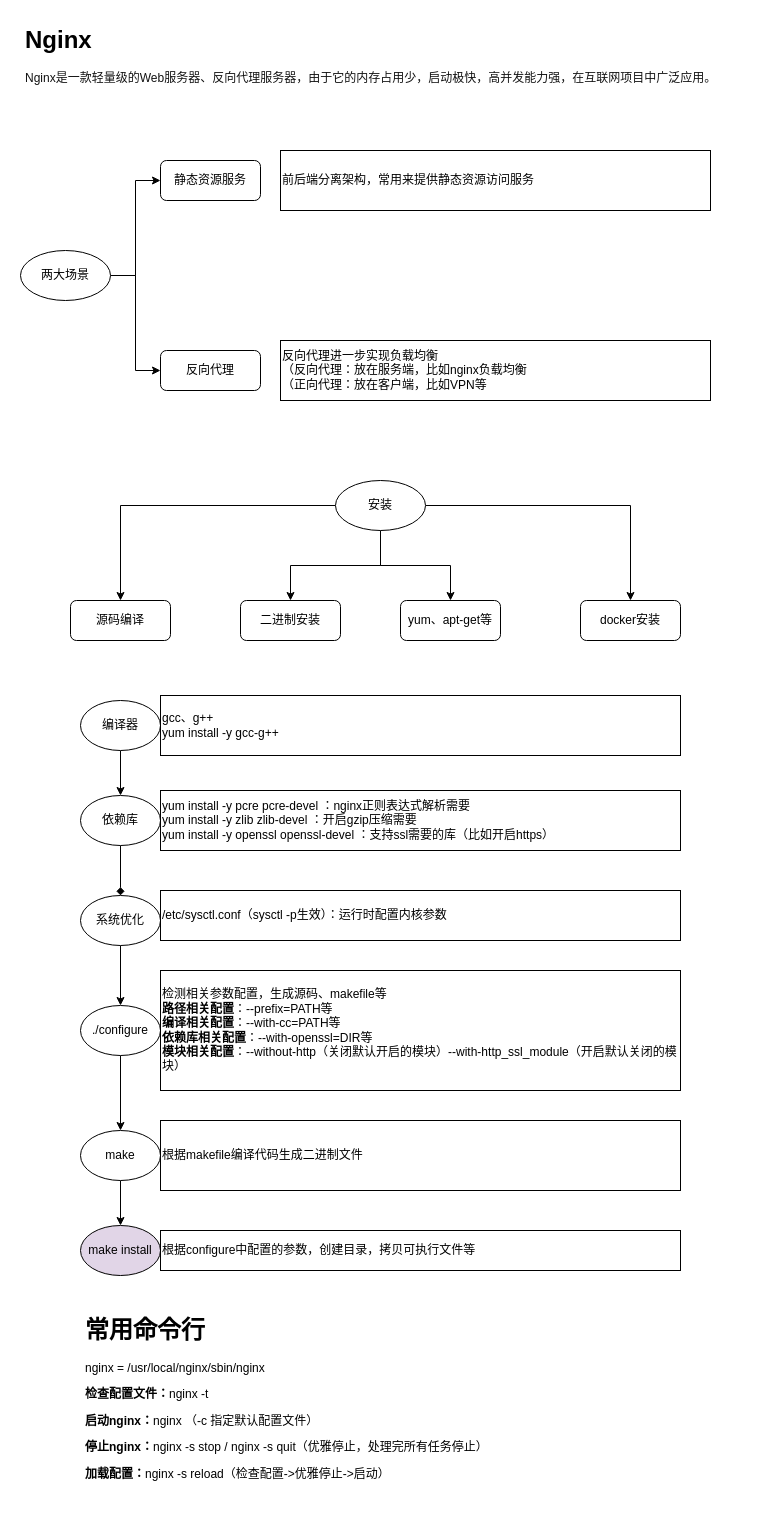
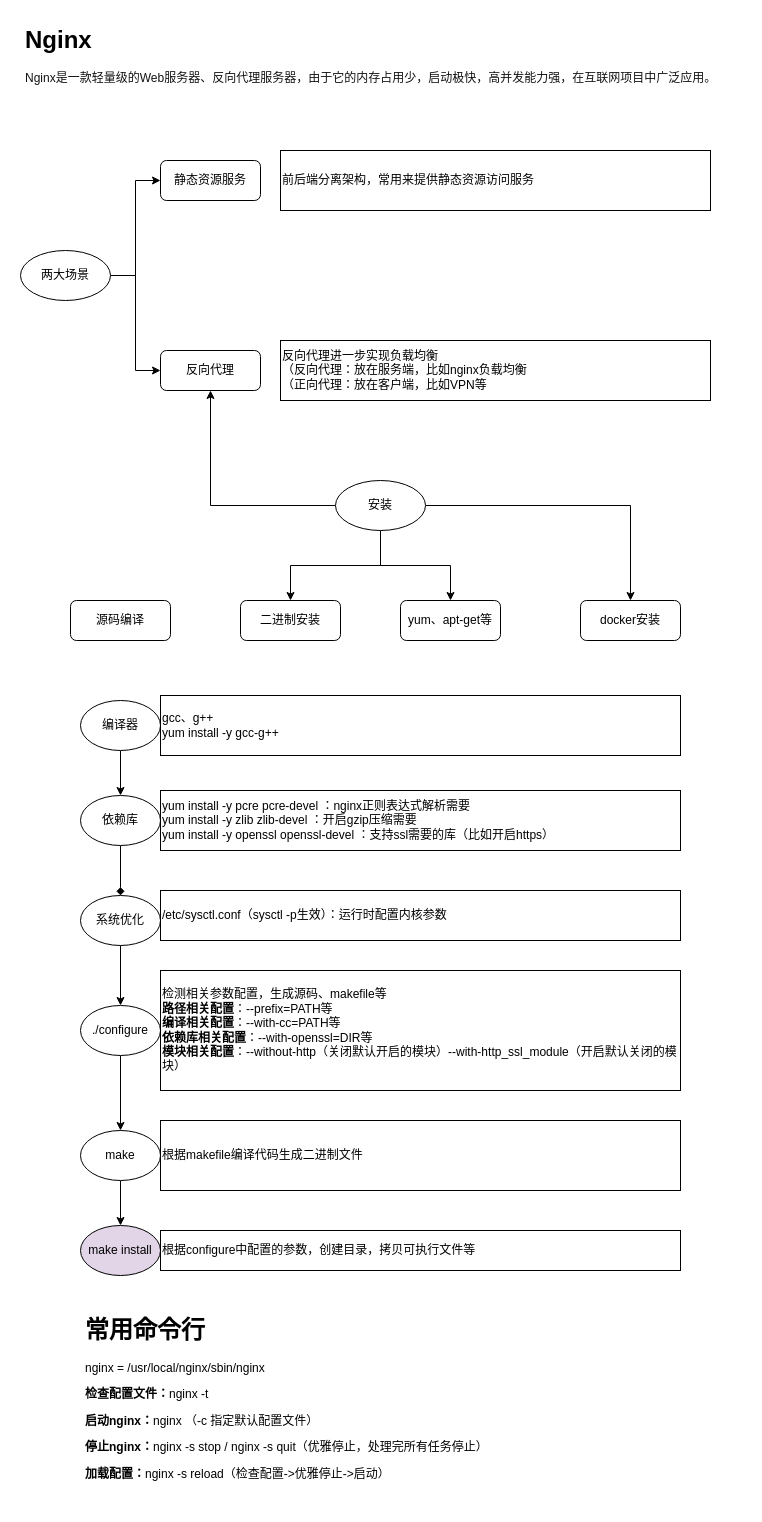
edge "安装" -> "源码编译": now "安装" -> "反向代理"
